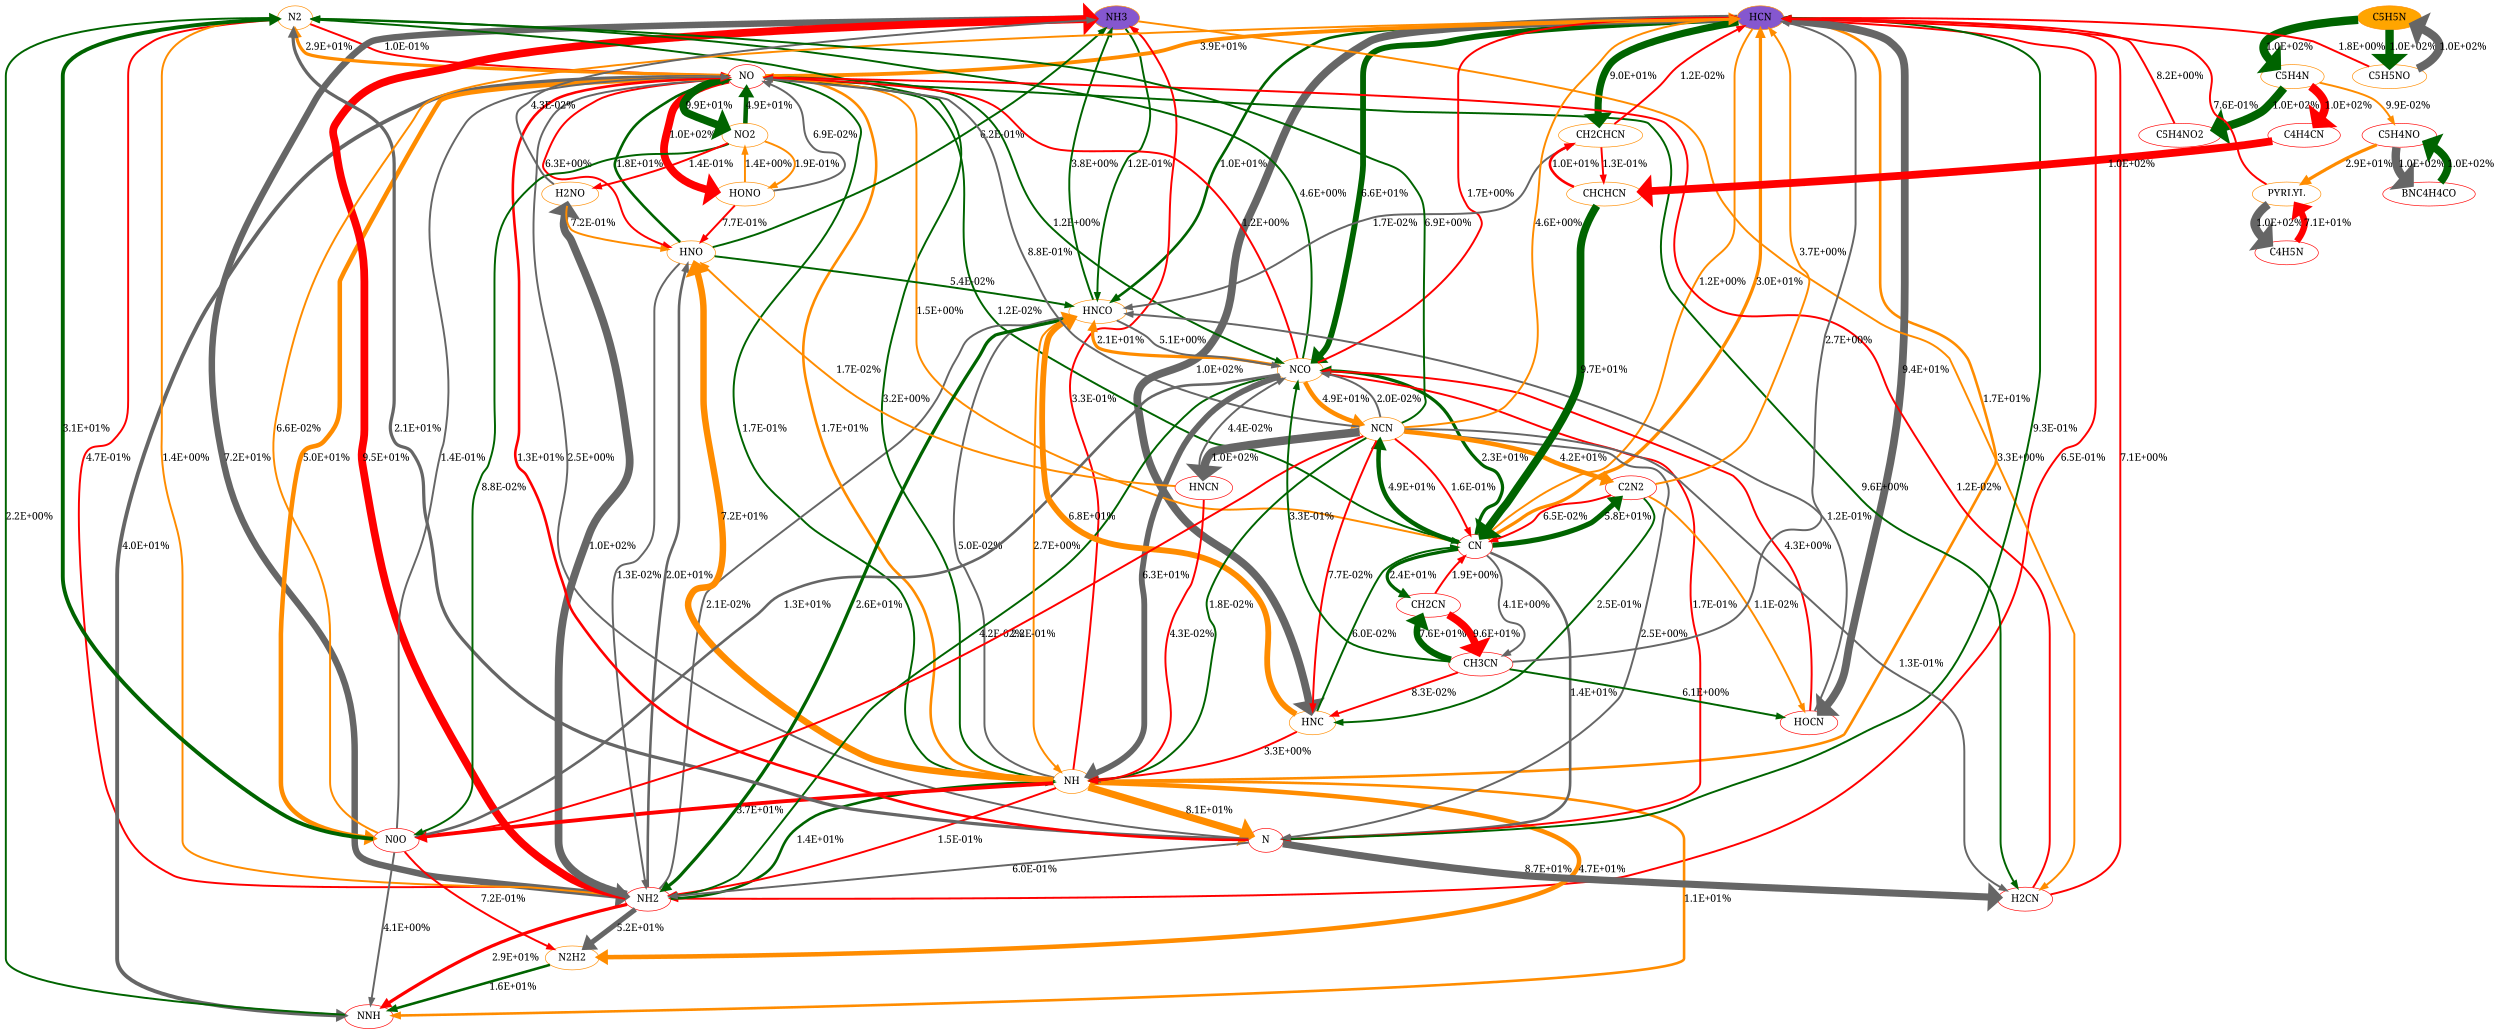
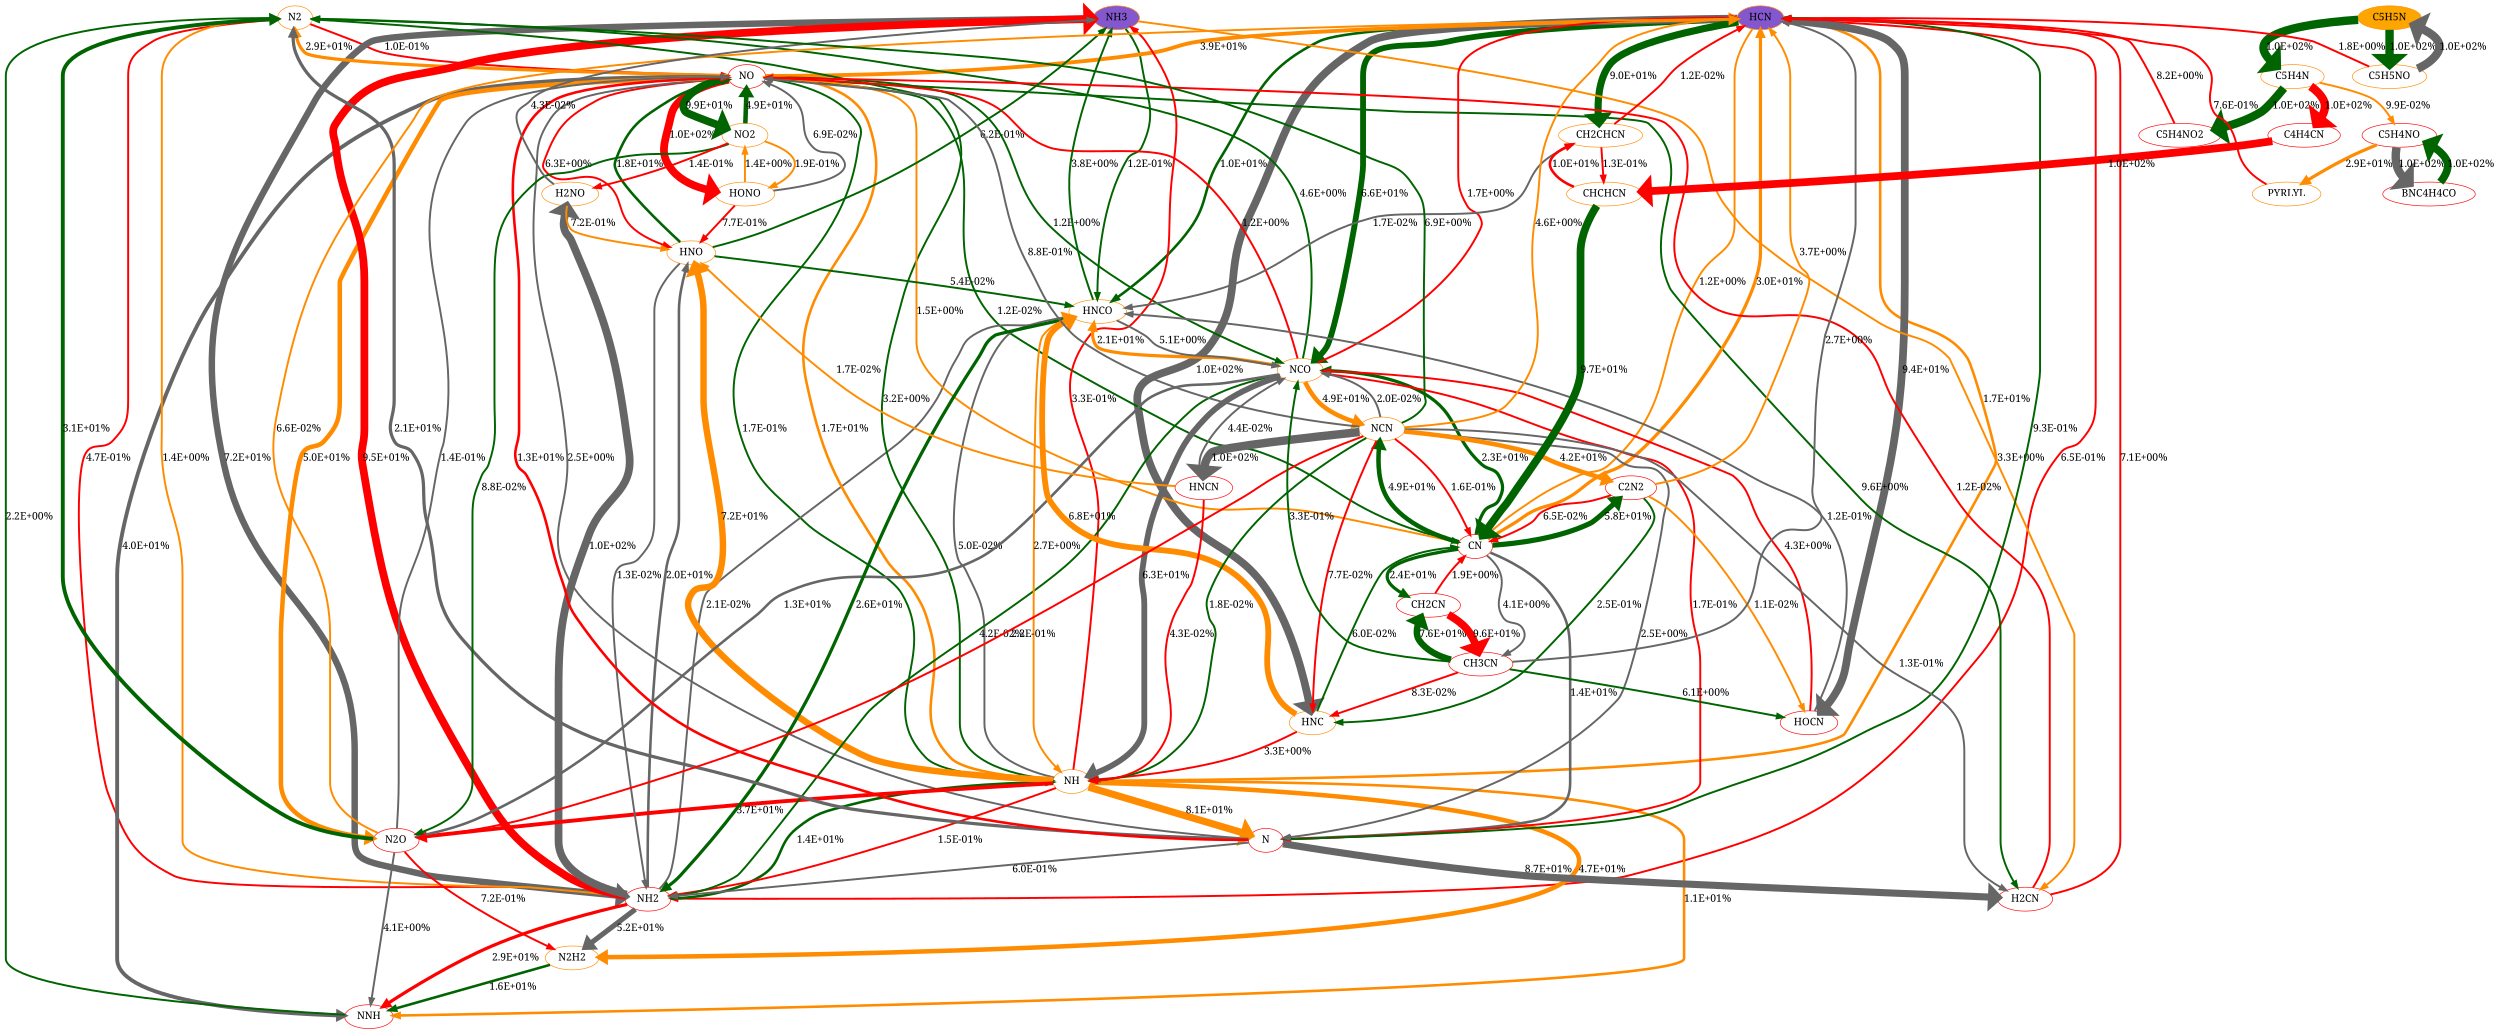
node "C4H5N": removed
node "N0O": label "N0O" -> "N2O"
